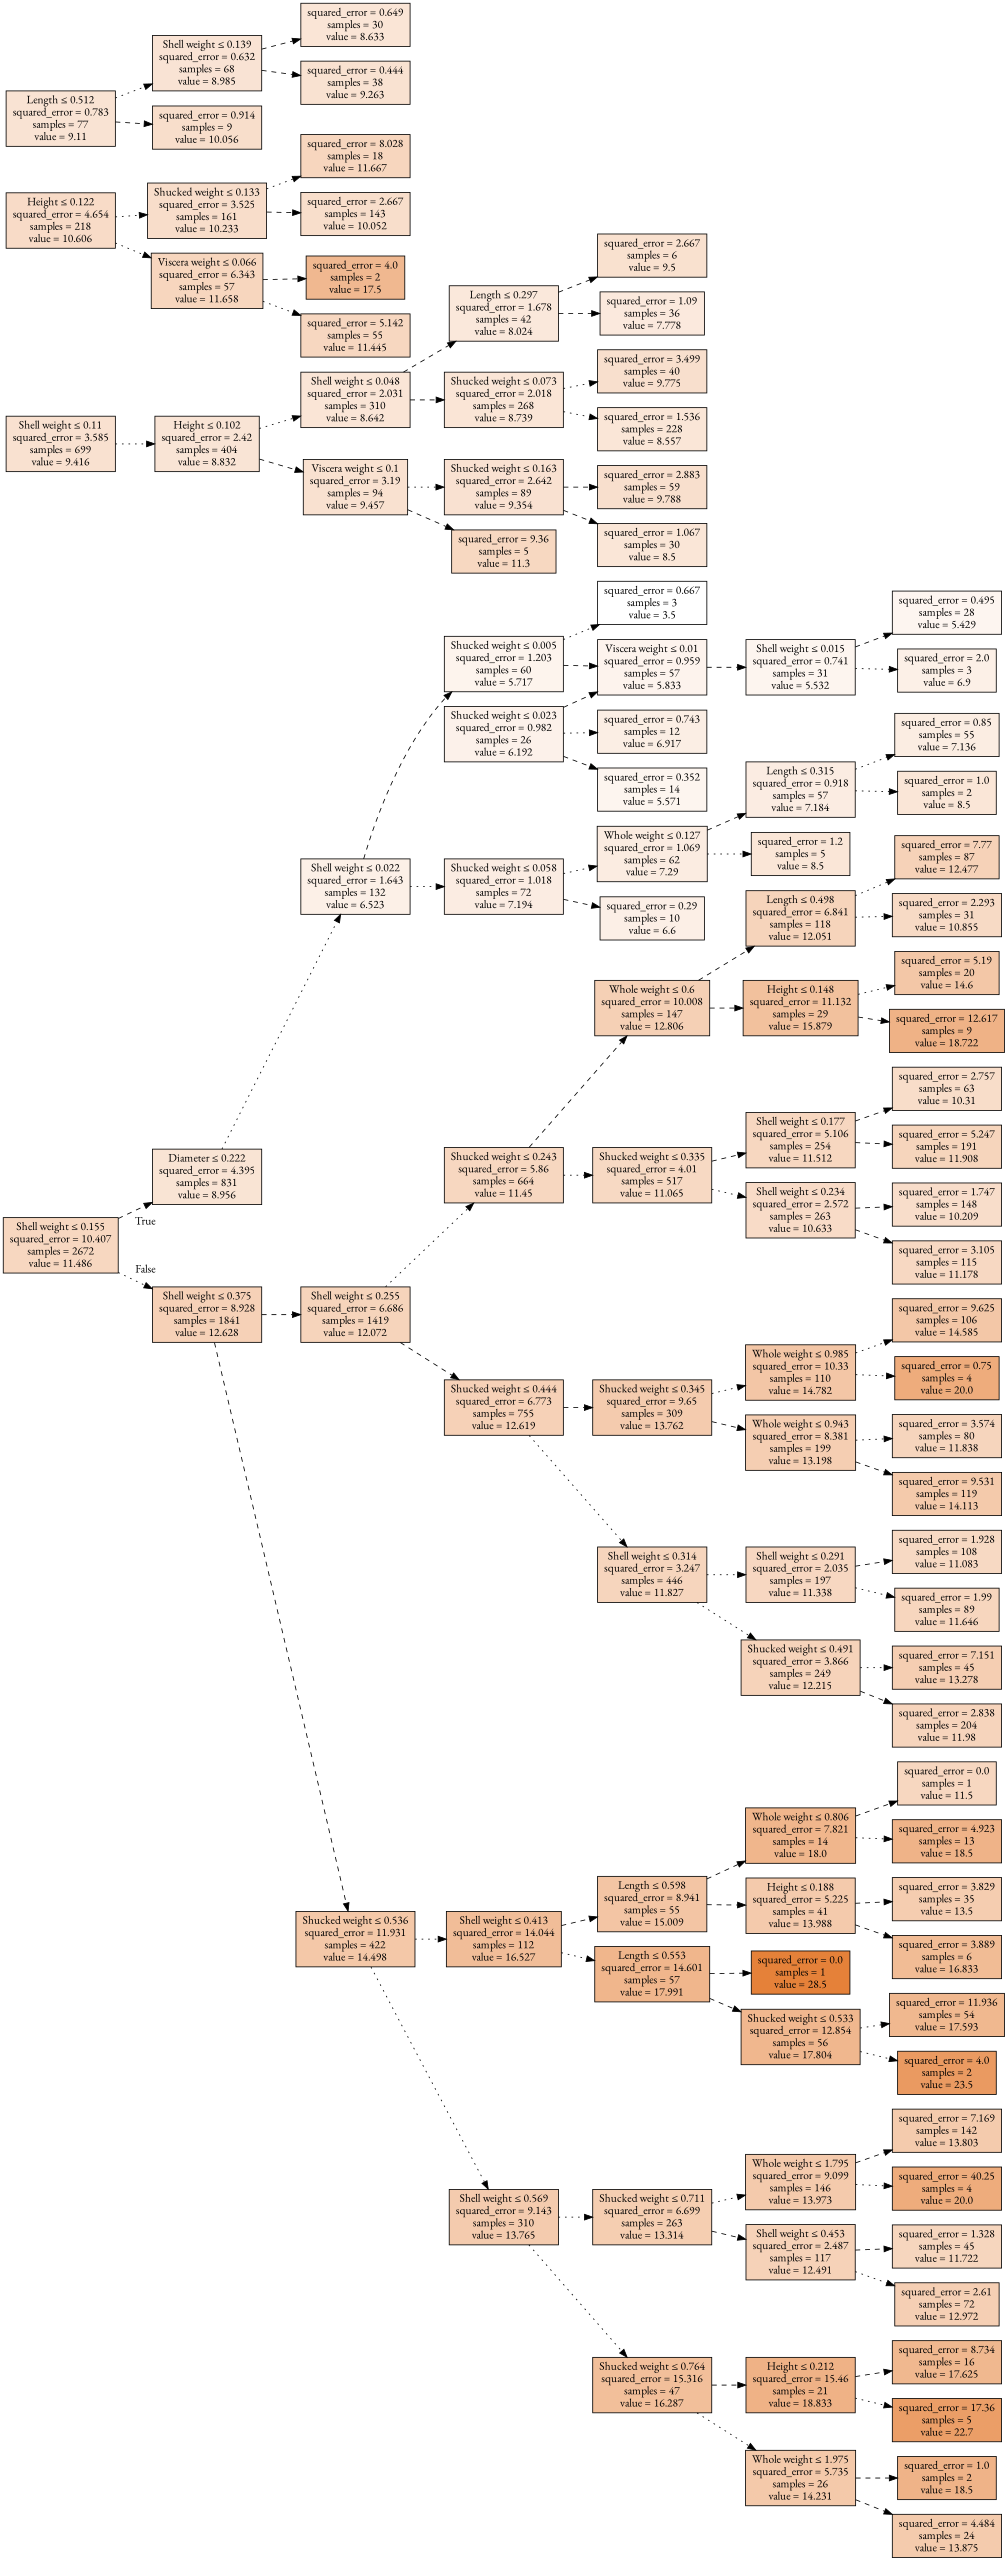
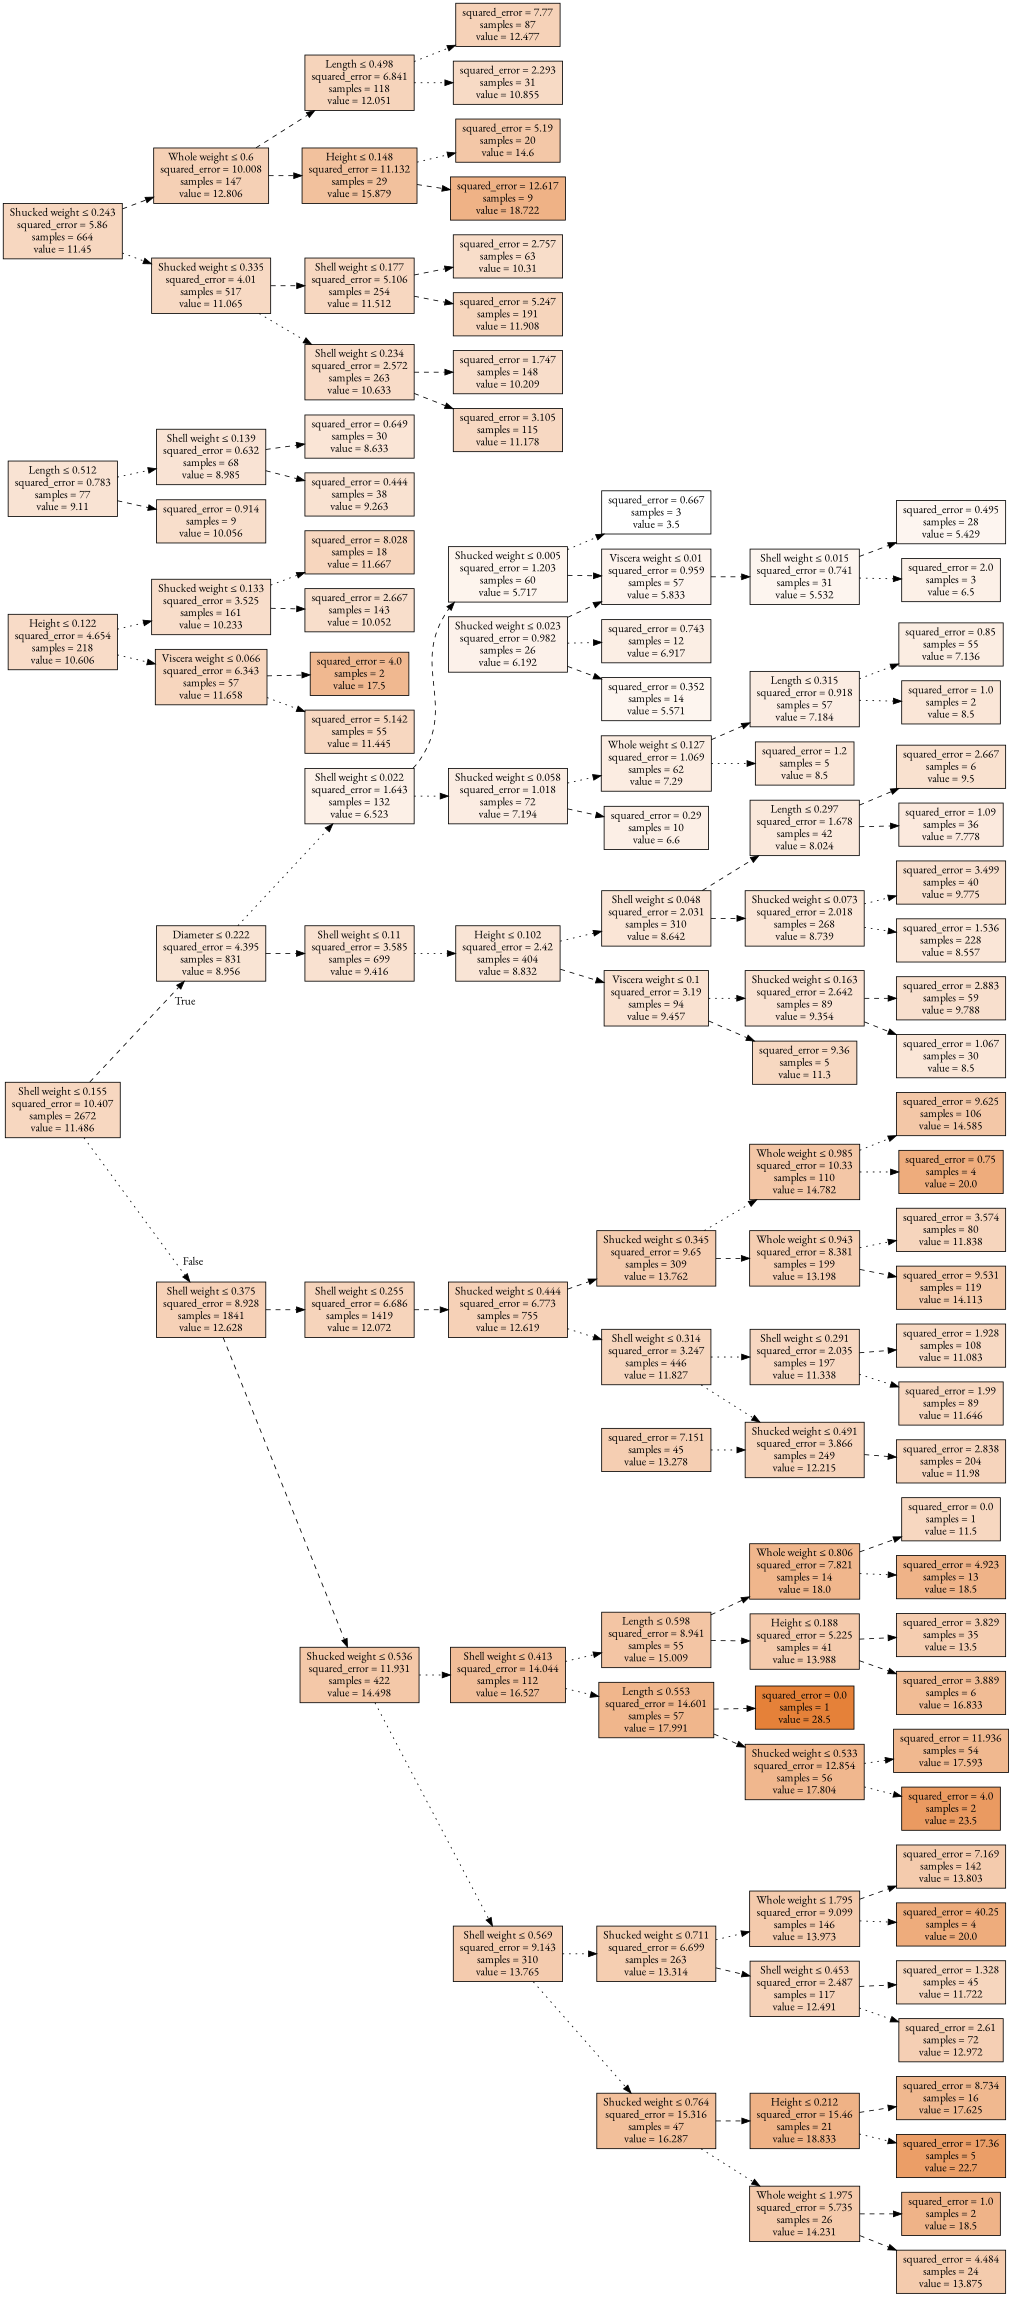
node "squared_error = 2.0": text "value = 6.9" -> "value = 6.5"
edge "Diameter ≤ 0.222" -> "Shell weight ≤ 0.11": added
edge "Shell weight ≤ 0.255" -> "Shucked weight ≤ 0.243": removed
edge "Shucked weight ≤ 0.491" -> "squared_error = 7.151": reversed
edge "Shell weight ≤ 0.413" -> "Length ≤ 0.598": style dashed -> dotted
